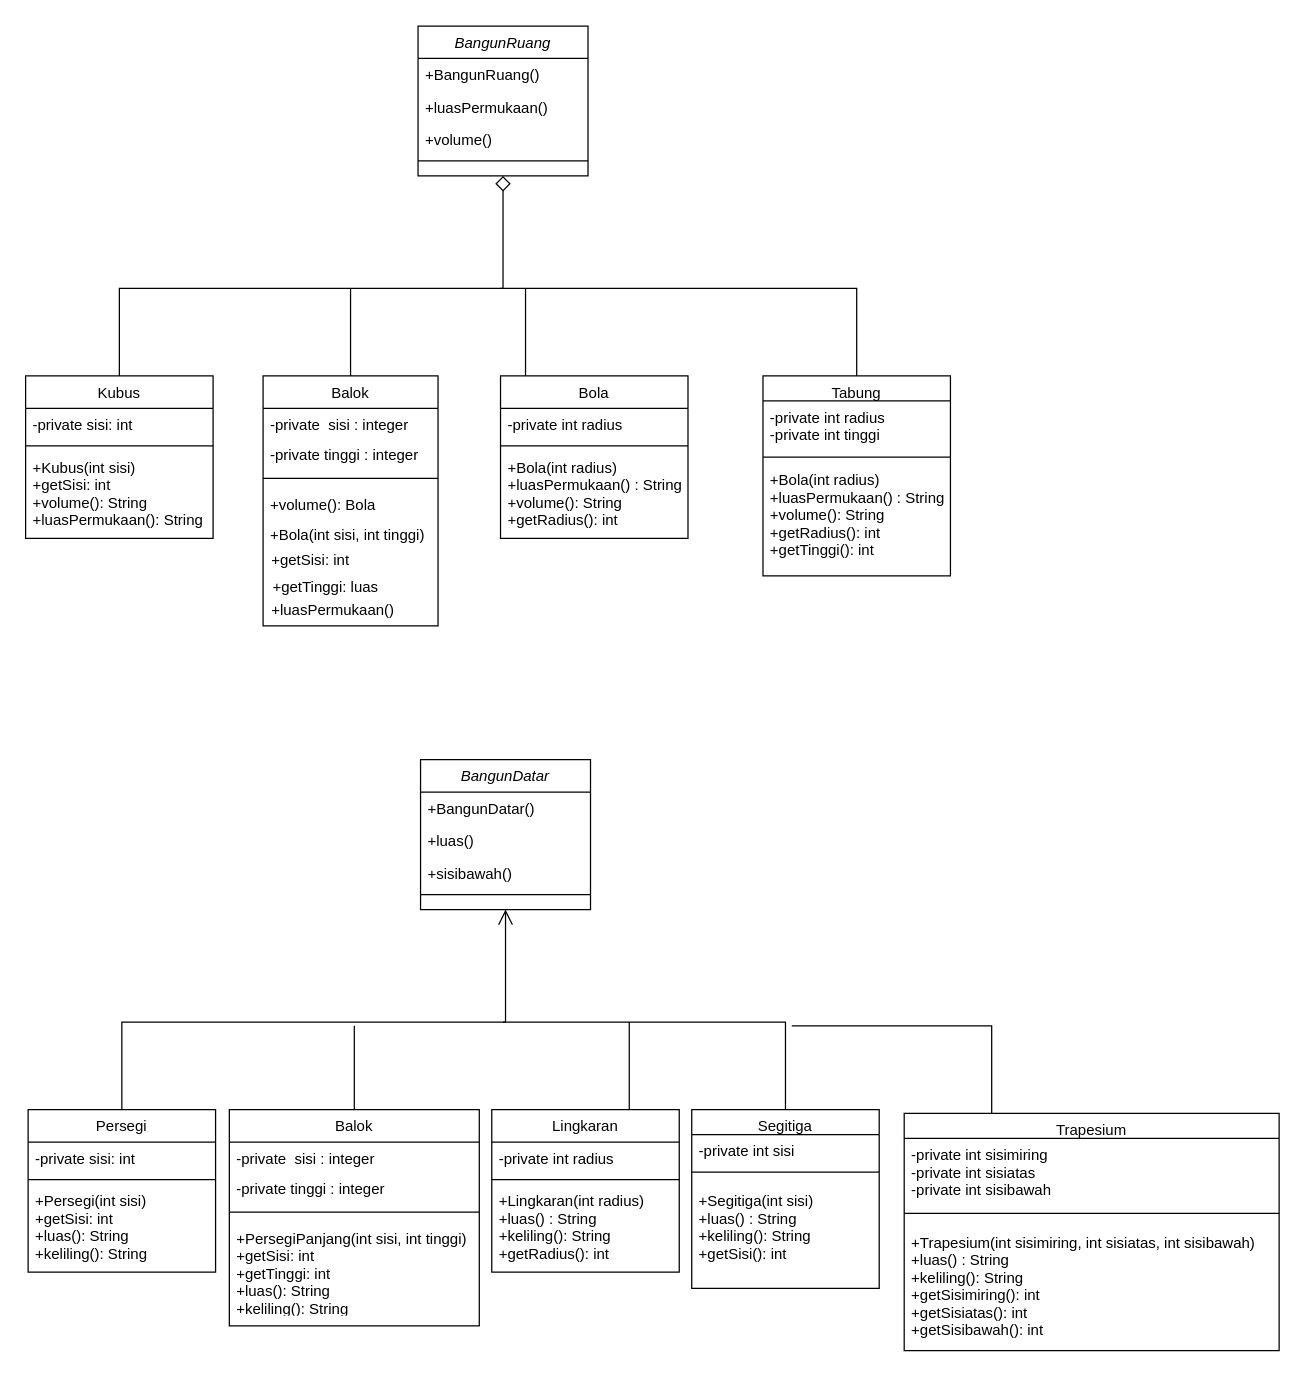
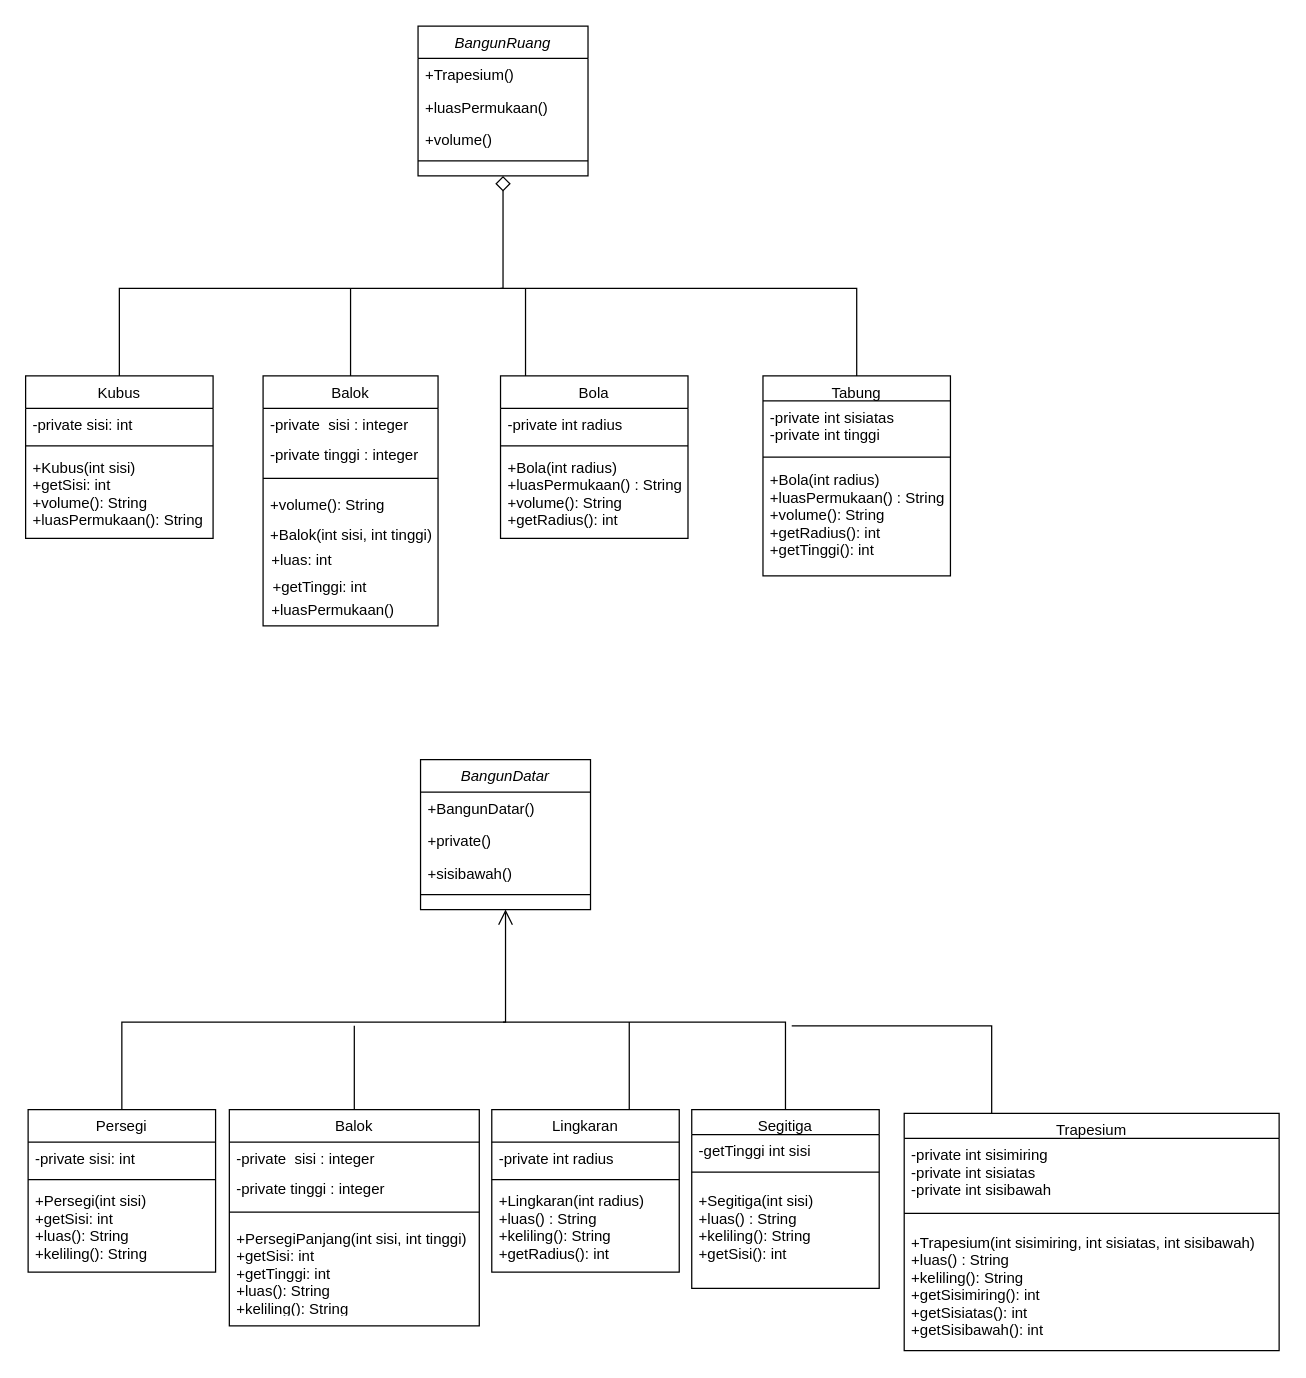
node "+BangunRuang()": label "+BangunRuang()" -> "+Trapesium()"
node "-private int radius -private int tinggi": label "-private int radius -private int tinggi" -> "-private int sisiatas -private int tinggi"
node "+volume(): Bola": label "+volume(): Bola" -> "+volume(): String"
node "+Bola(int sisi, int tinggi)": label "+Bola(int sisi, int tinggi)" -> "+Balok(int sisi, int tinggi)"
node "+getSisi: int": label "+getSisi: int" -> "+luas: int"
node "+getTinggi: luas": label "+getTinggi: luas" -> "+getTinggi: int"
node "+luas()": label "+luas()" -> "+private()"
node "-private int sisi": label "-private int sisi" -> "-getTinggi int sisi"
